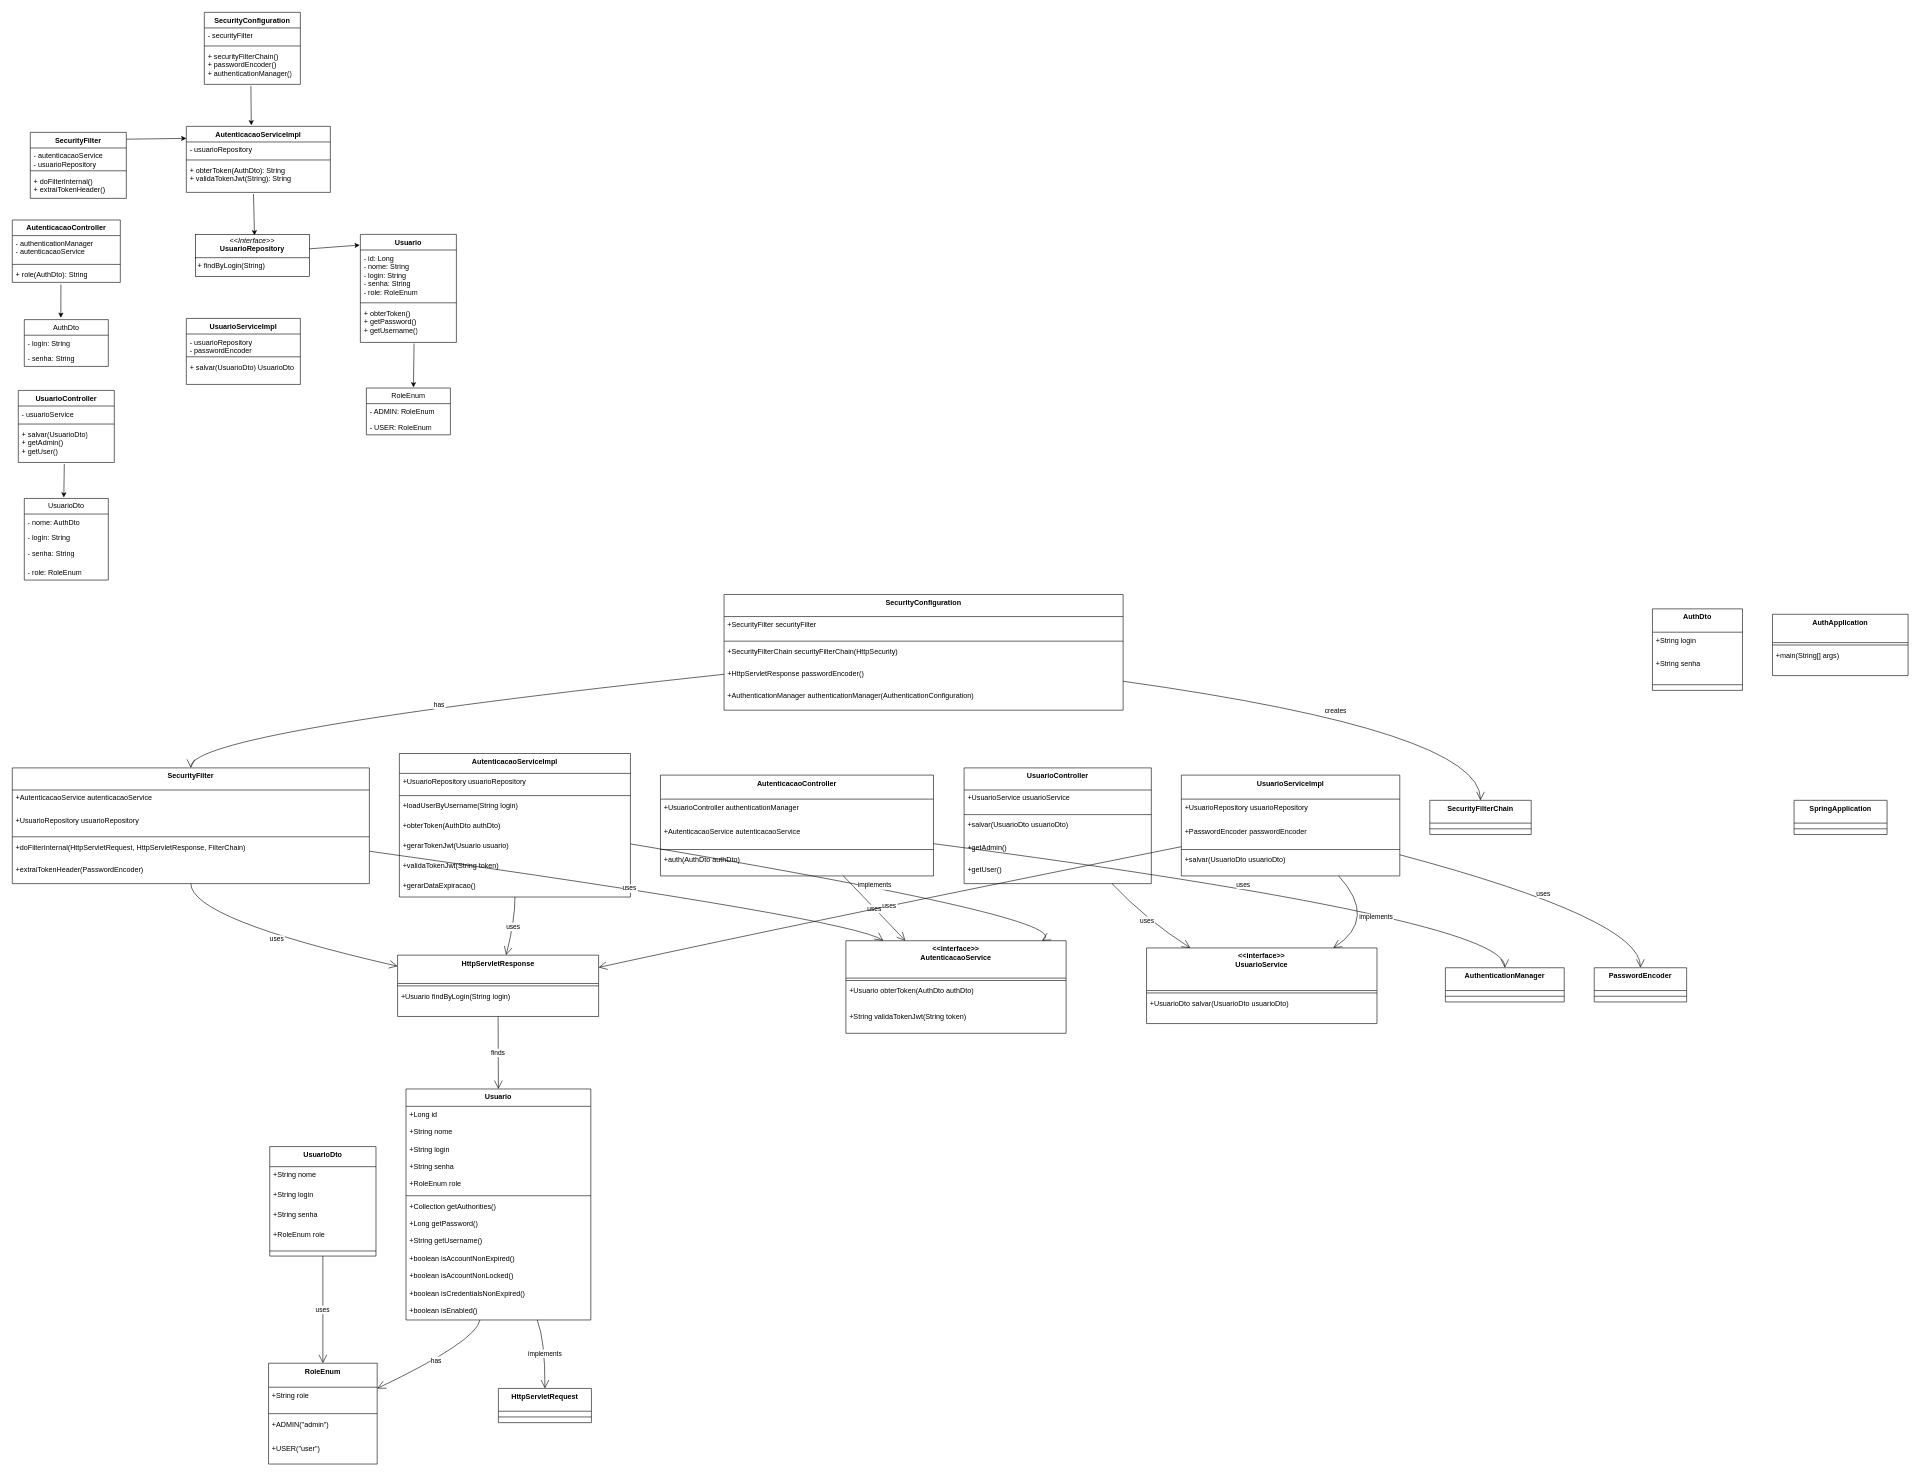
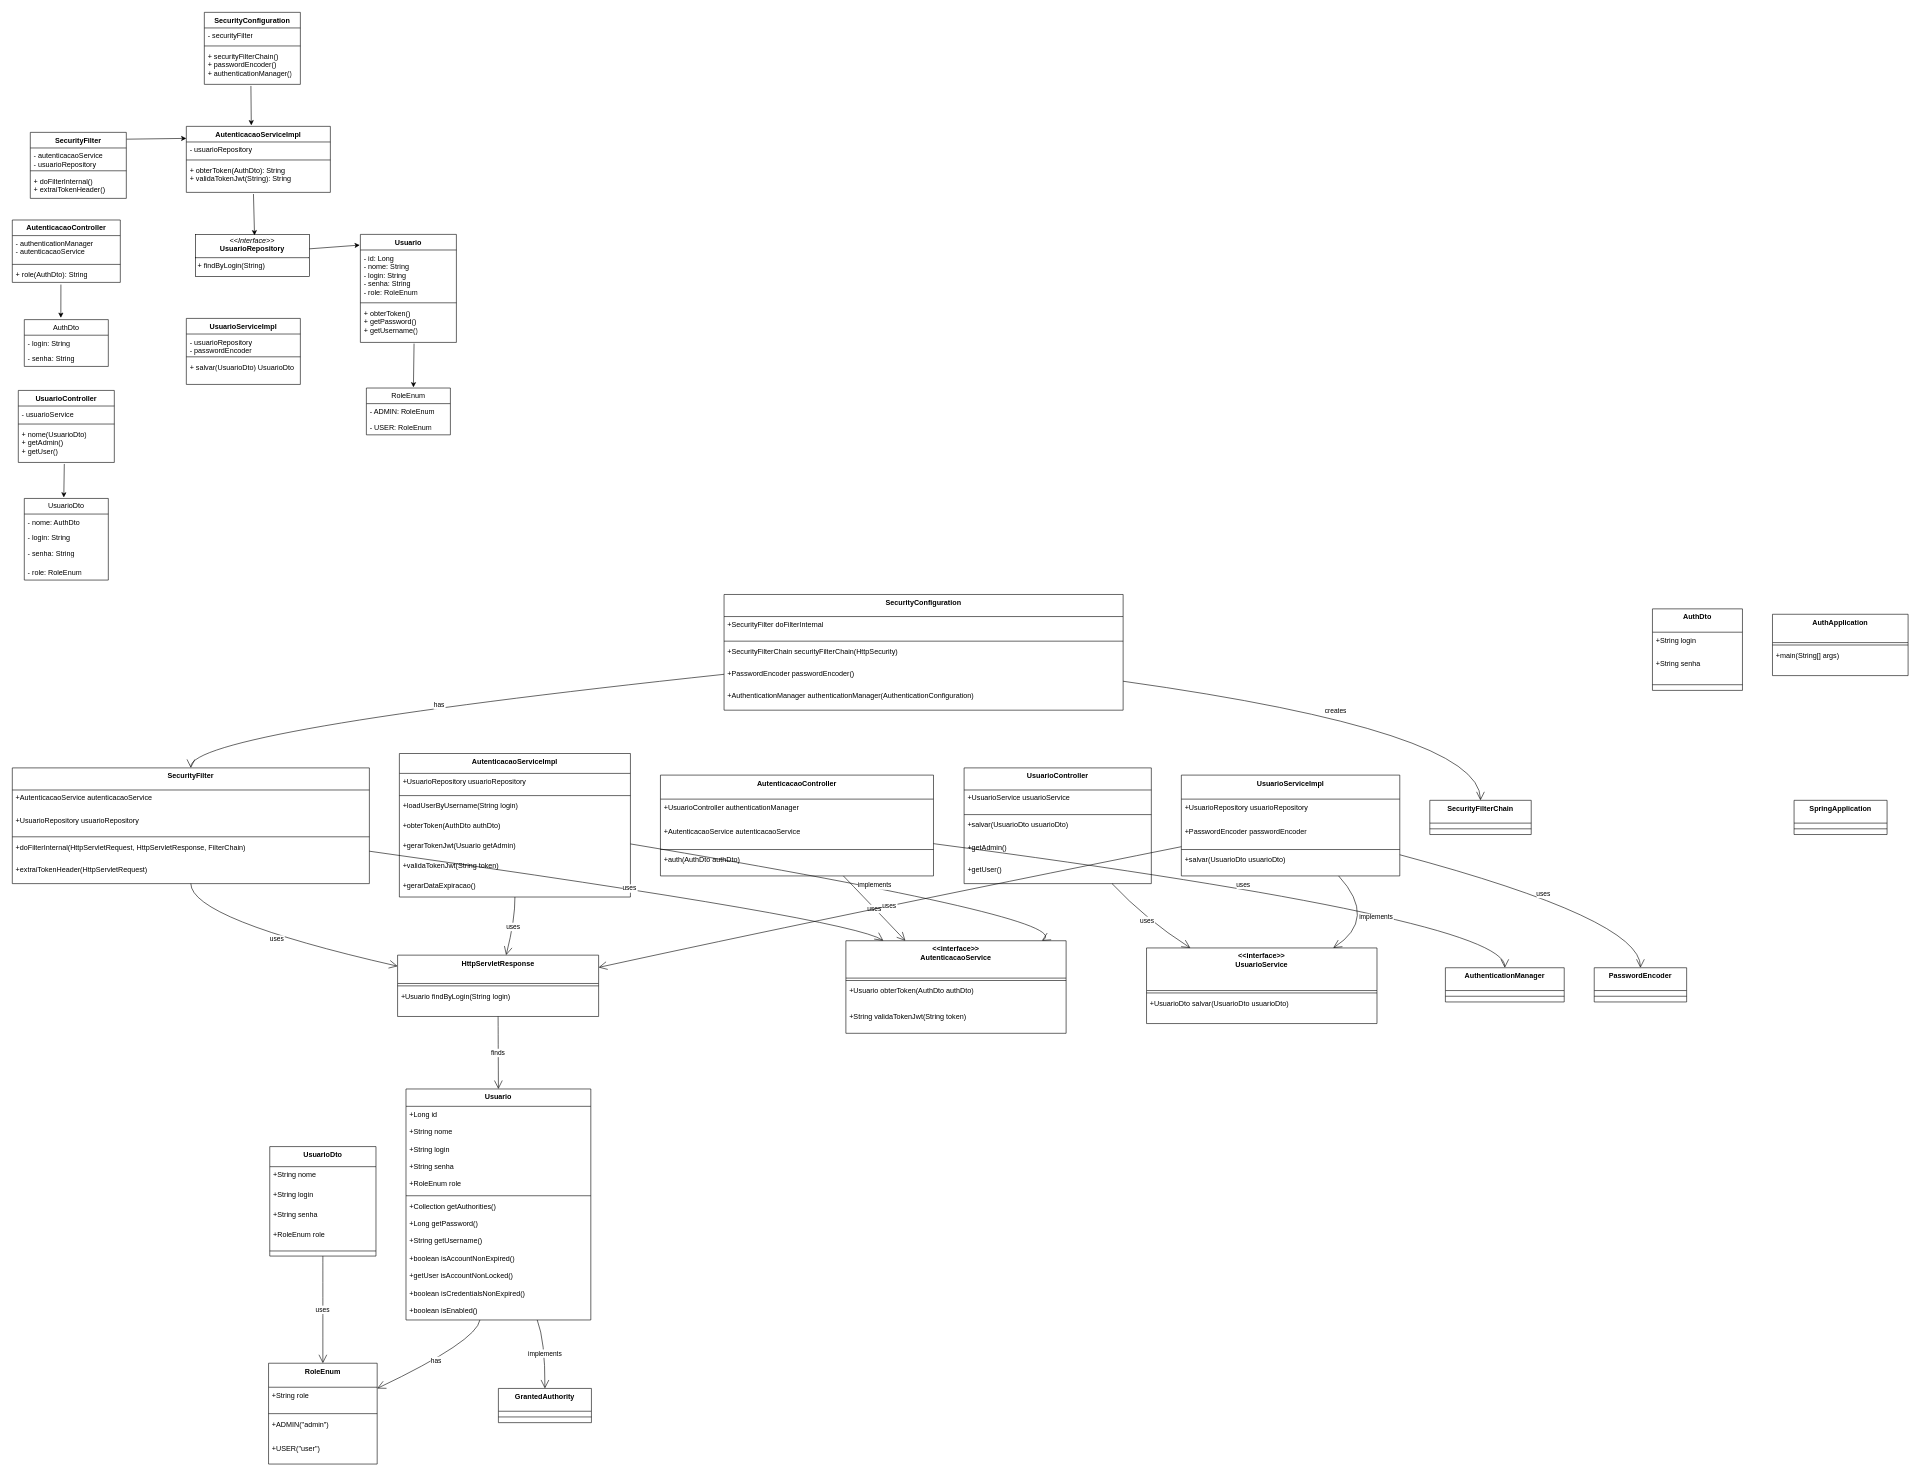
node "+ salvar(UsuarioDto) + getAdmin() + getUser()": label "+ salvar(UsuarioDto) + getAdmin() + getUser()" -> "+ nome(UsuarioDto) + getAdmin() + getUser()"
node "+SecurityFilter securityFilter": label "+SecurityFilter securityFilter" -> "+SecurityFilter doFilterInternal"
node "+HttpServletResponse passwordEncoder()": label "+HttpServletResponse passwordEncoder()" -> "+PasswordEncoder passwordEncoder()"
node "+gerarTokenJwt(Usuario usuario)": label "+gerarTokenJwt(Usuario usuario)" -> "+gerarTokenJwt(Usuario getAdmin)"
node "+extraiTokenHeader(PasswordEncoder)": label "+extraiTokenHeader(PasswordEncoder)" -> "+extraiTokenHeader(HttpServletRequest)"
node "+boolean isAccountNonLocked()": label "+boolean isAccountNonLocked()" -> "+getUser isAccountNonLocked()"
node "HttpServletRequest": label "HttpServletRequest" -> "GrantedAuthority"
